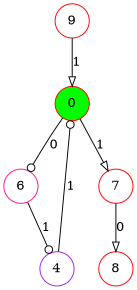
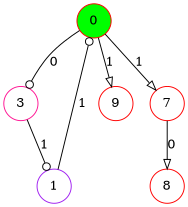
edge "9" -> "0": reversed
node "6": label "6" -> "3"
node "4": label "4" -> "1"
